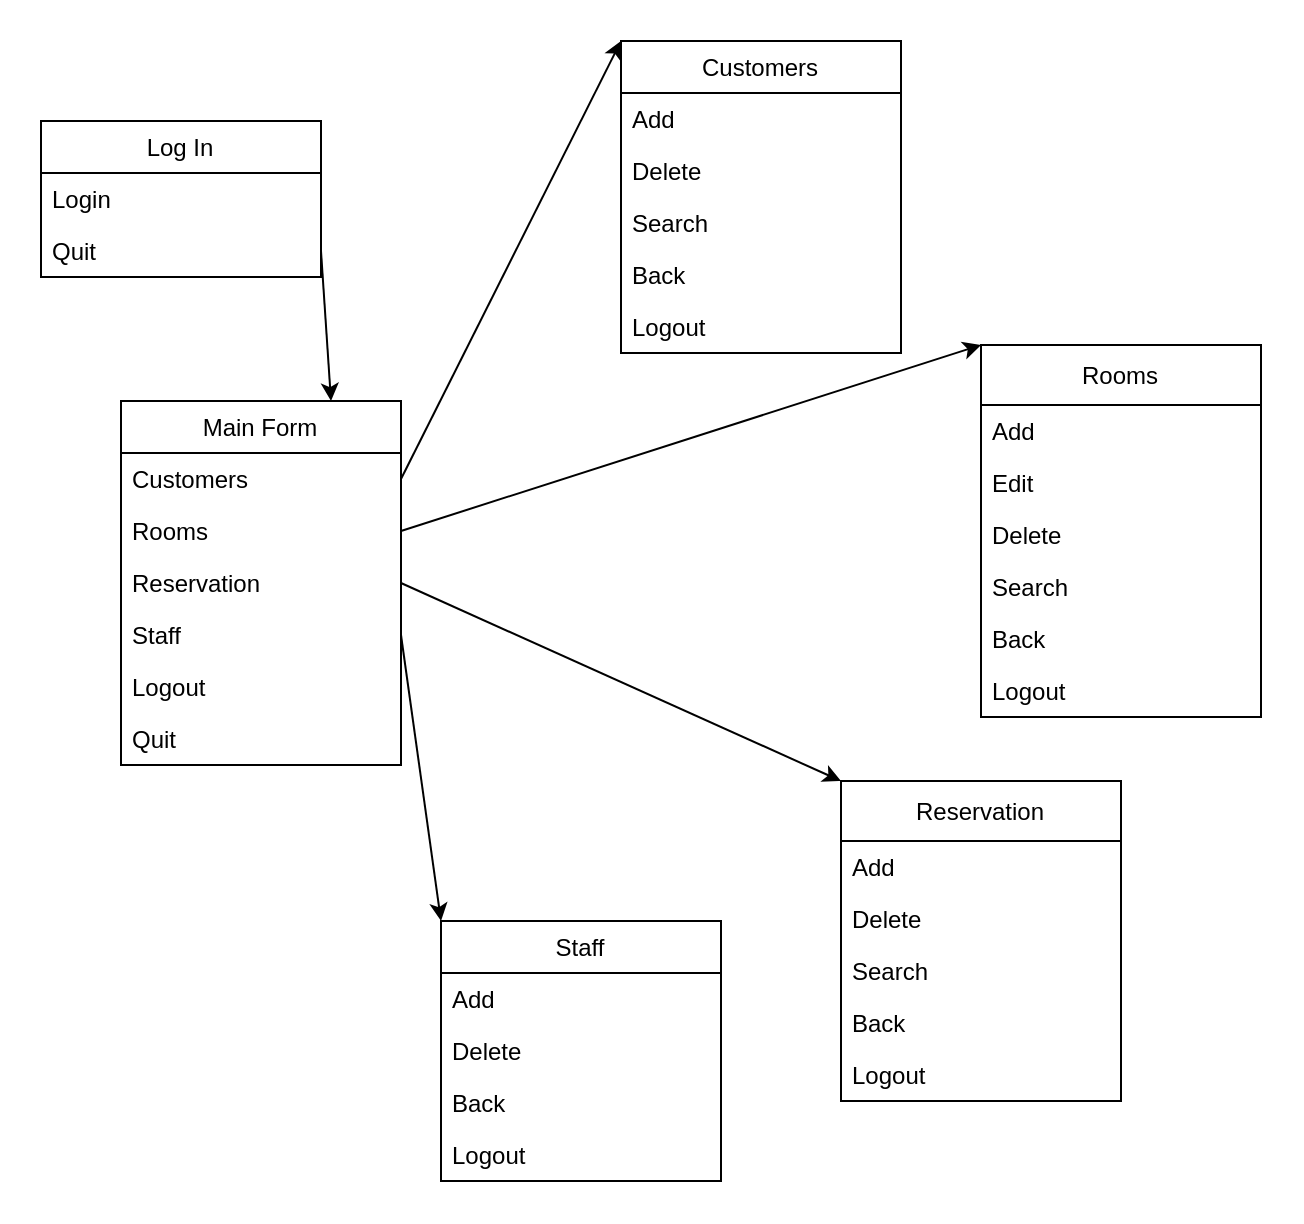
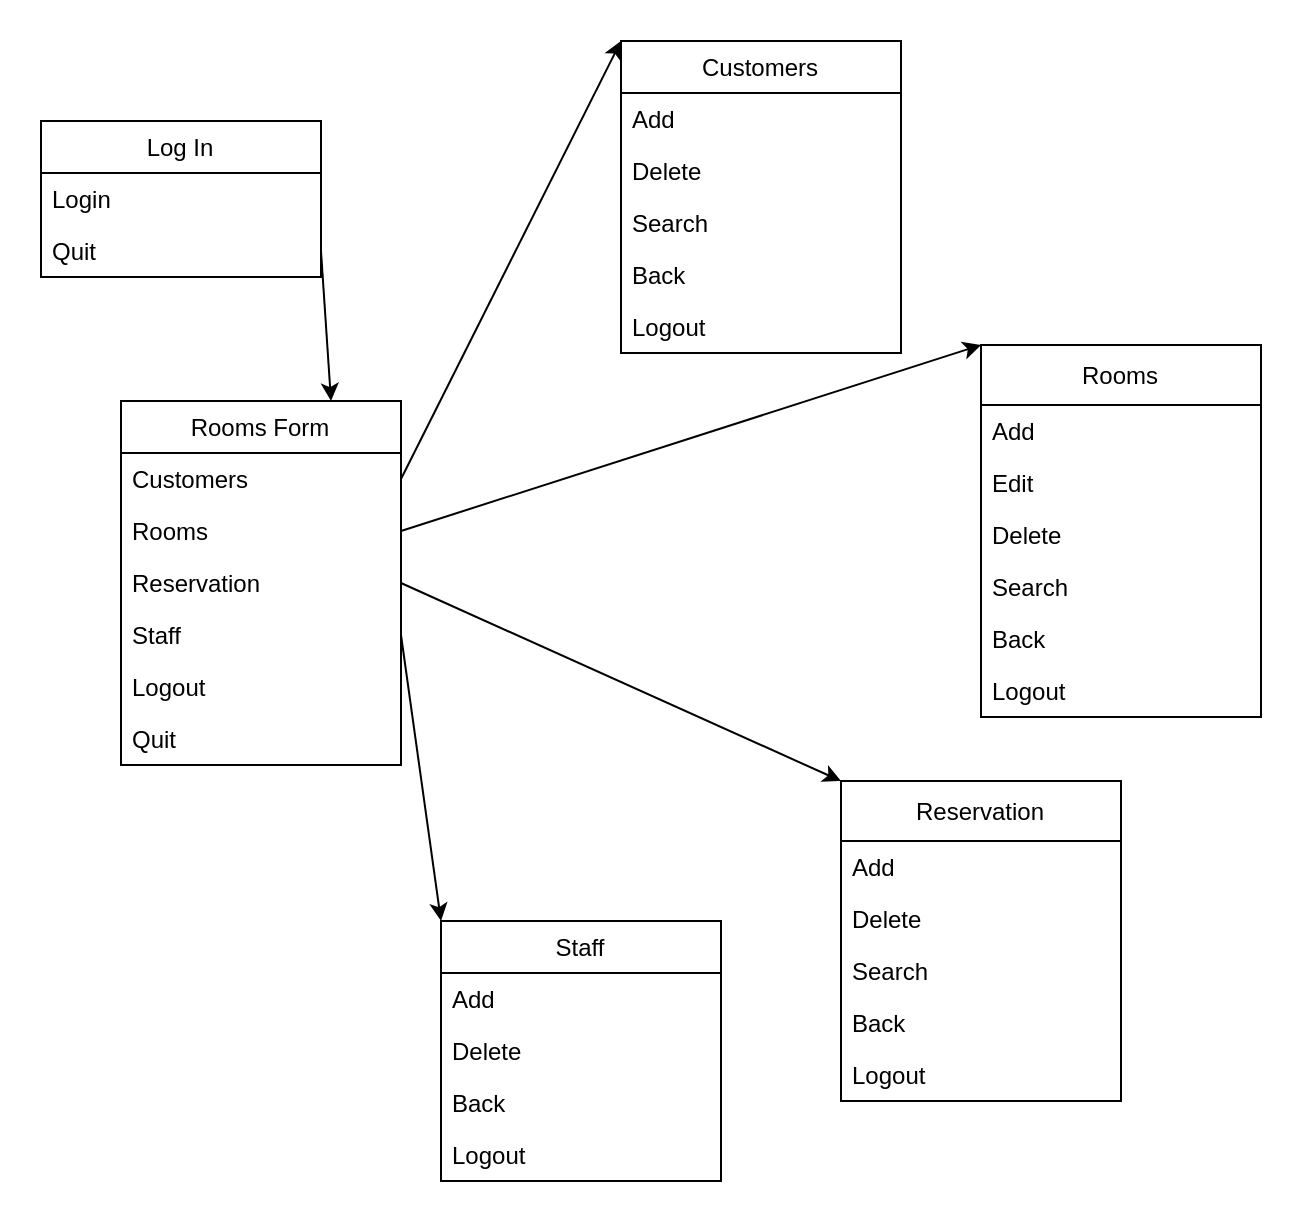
node "Main Form": label "Main Form" -> "Rooms Form"
